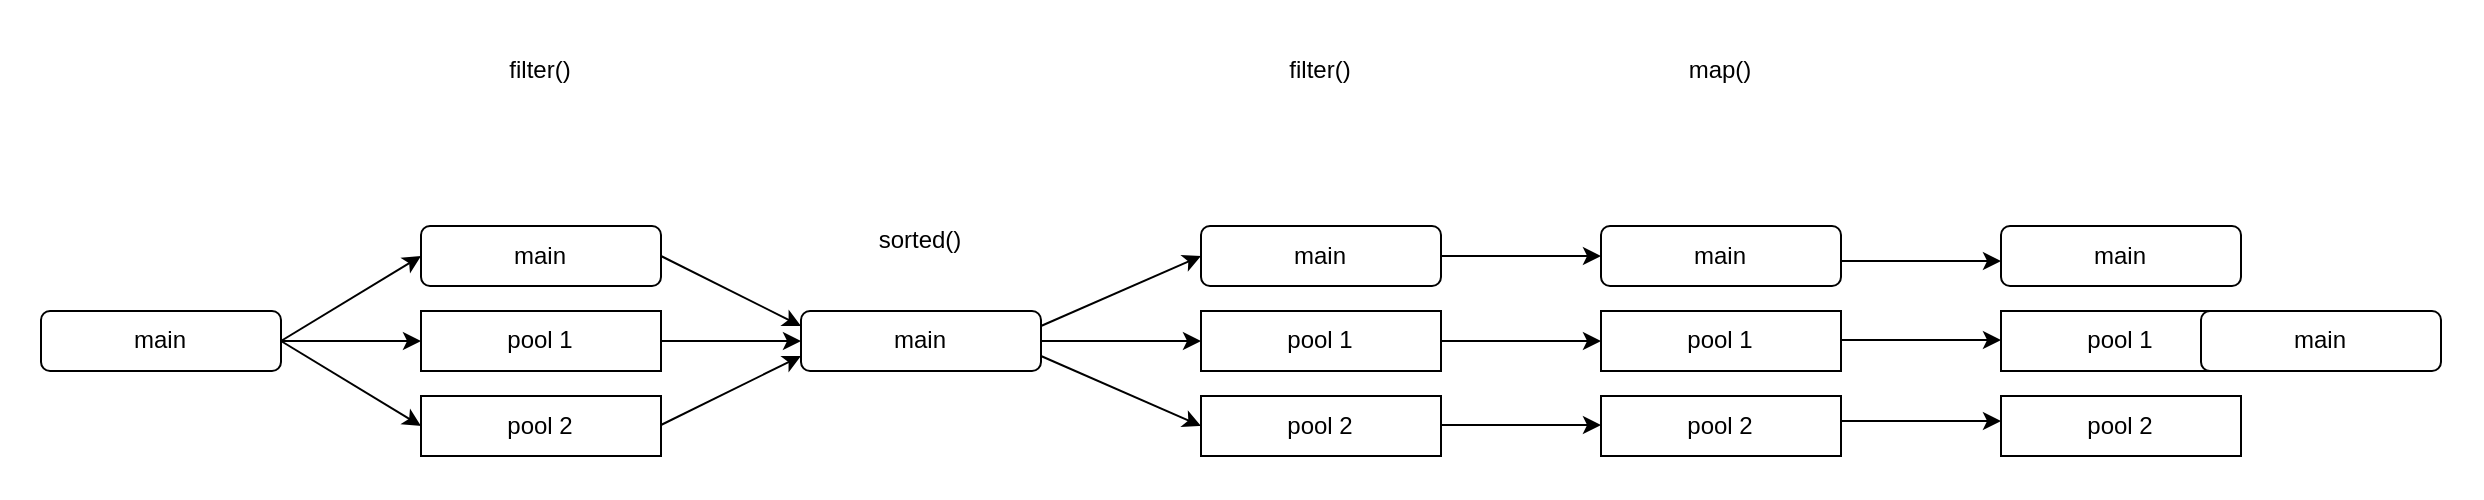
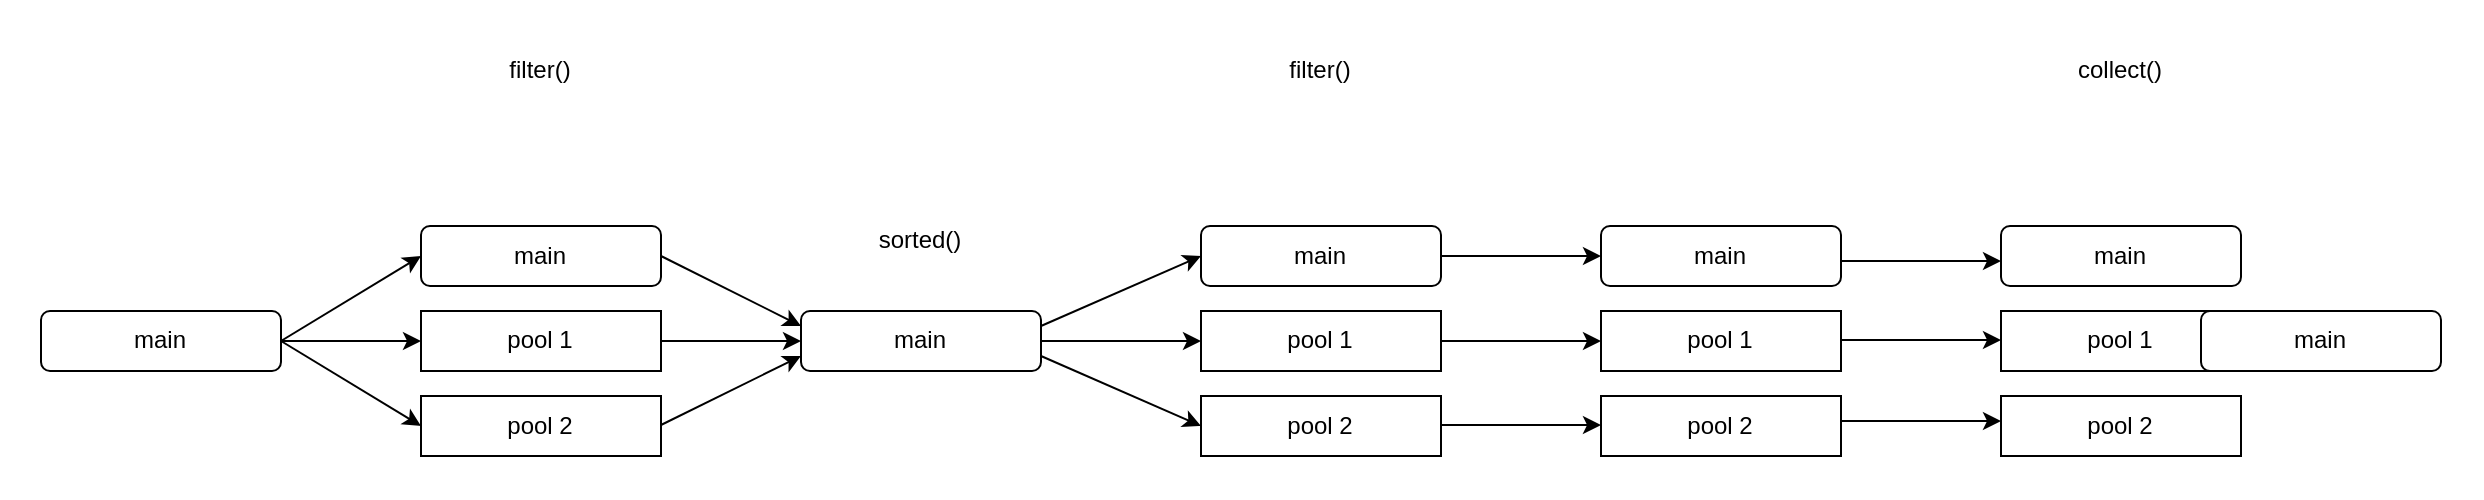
node "map()": removed
node "collect()": added
